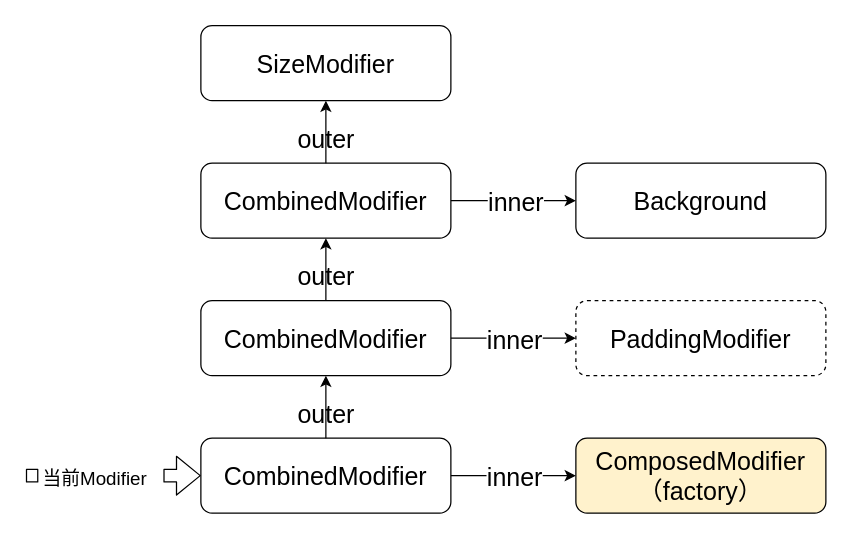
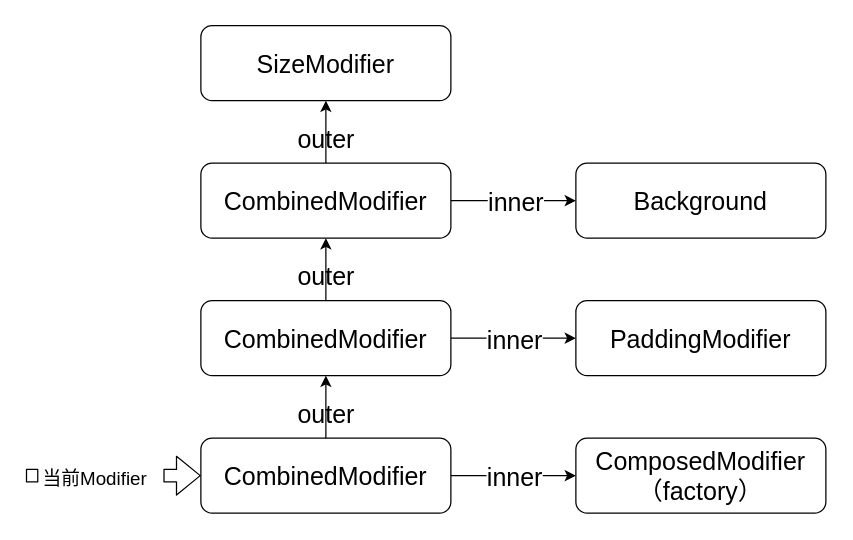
node "PaddingModifier": style dashed -> solid
node "ComposedModifier （factory）": fillcolor #fff2cc -> #ffffff
